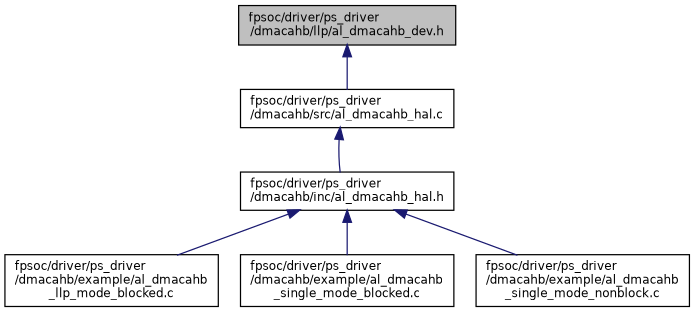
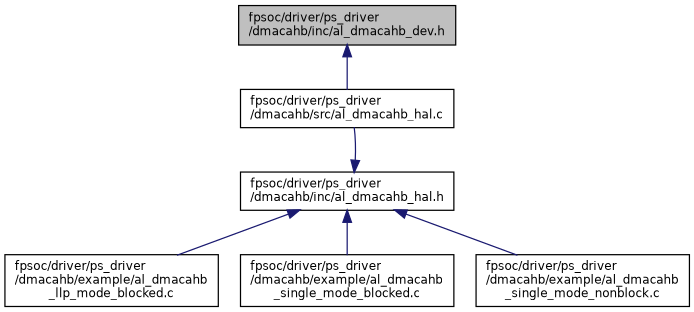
node "fpsoc/driver/ps_driver /dmacahb/llp/al_dmacahb_dev.h": label "fpsoc/driver/ps_driver /dmacahb/llp/al_dmacahb_dev.h" -> "fpsoc/driver/ps_driver /dmacahb/inc/al_dmacahb_dev.h"
edge "fpsoc/driver/ps_driver /dmacahb/inc/al_dmacahb_hal.h" -> "fpsoc/driver/ps_driver /dmacahb/src/al_dmacahb_hal.c": reversed
